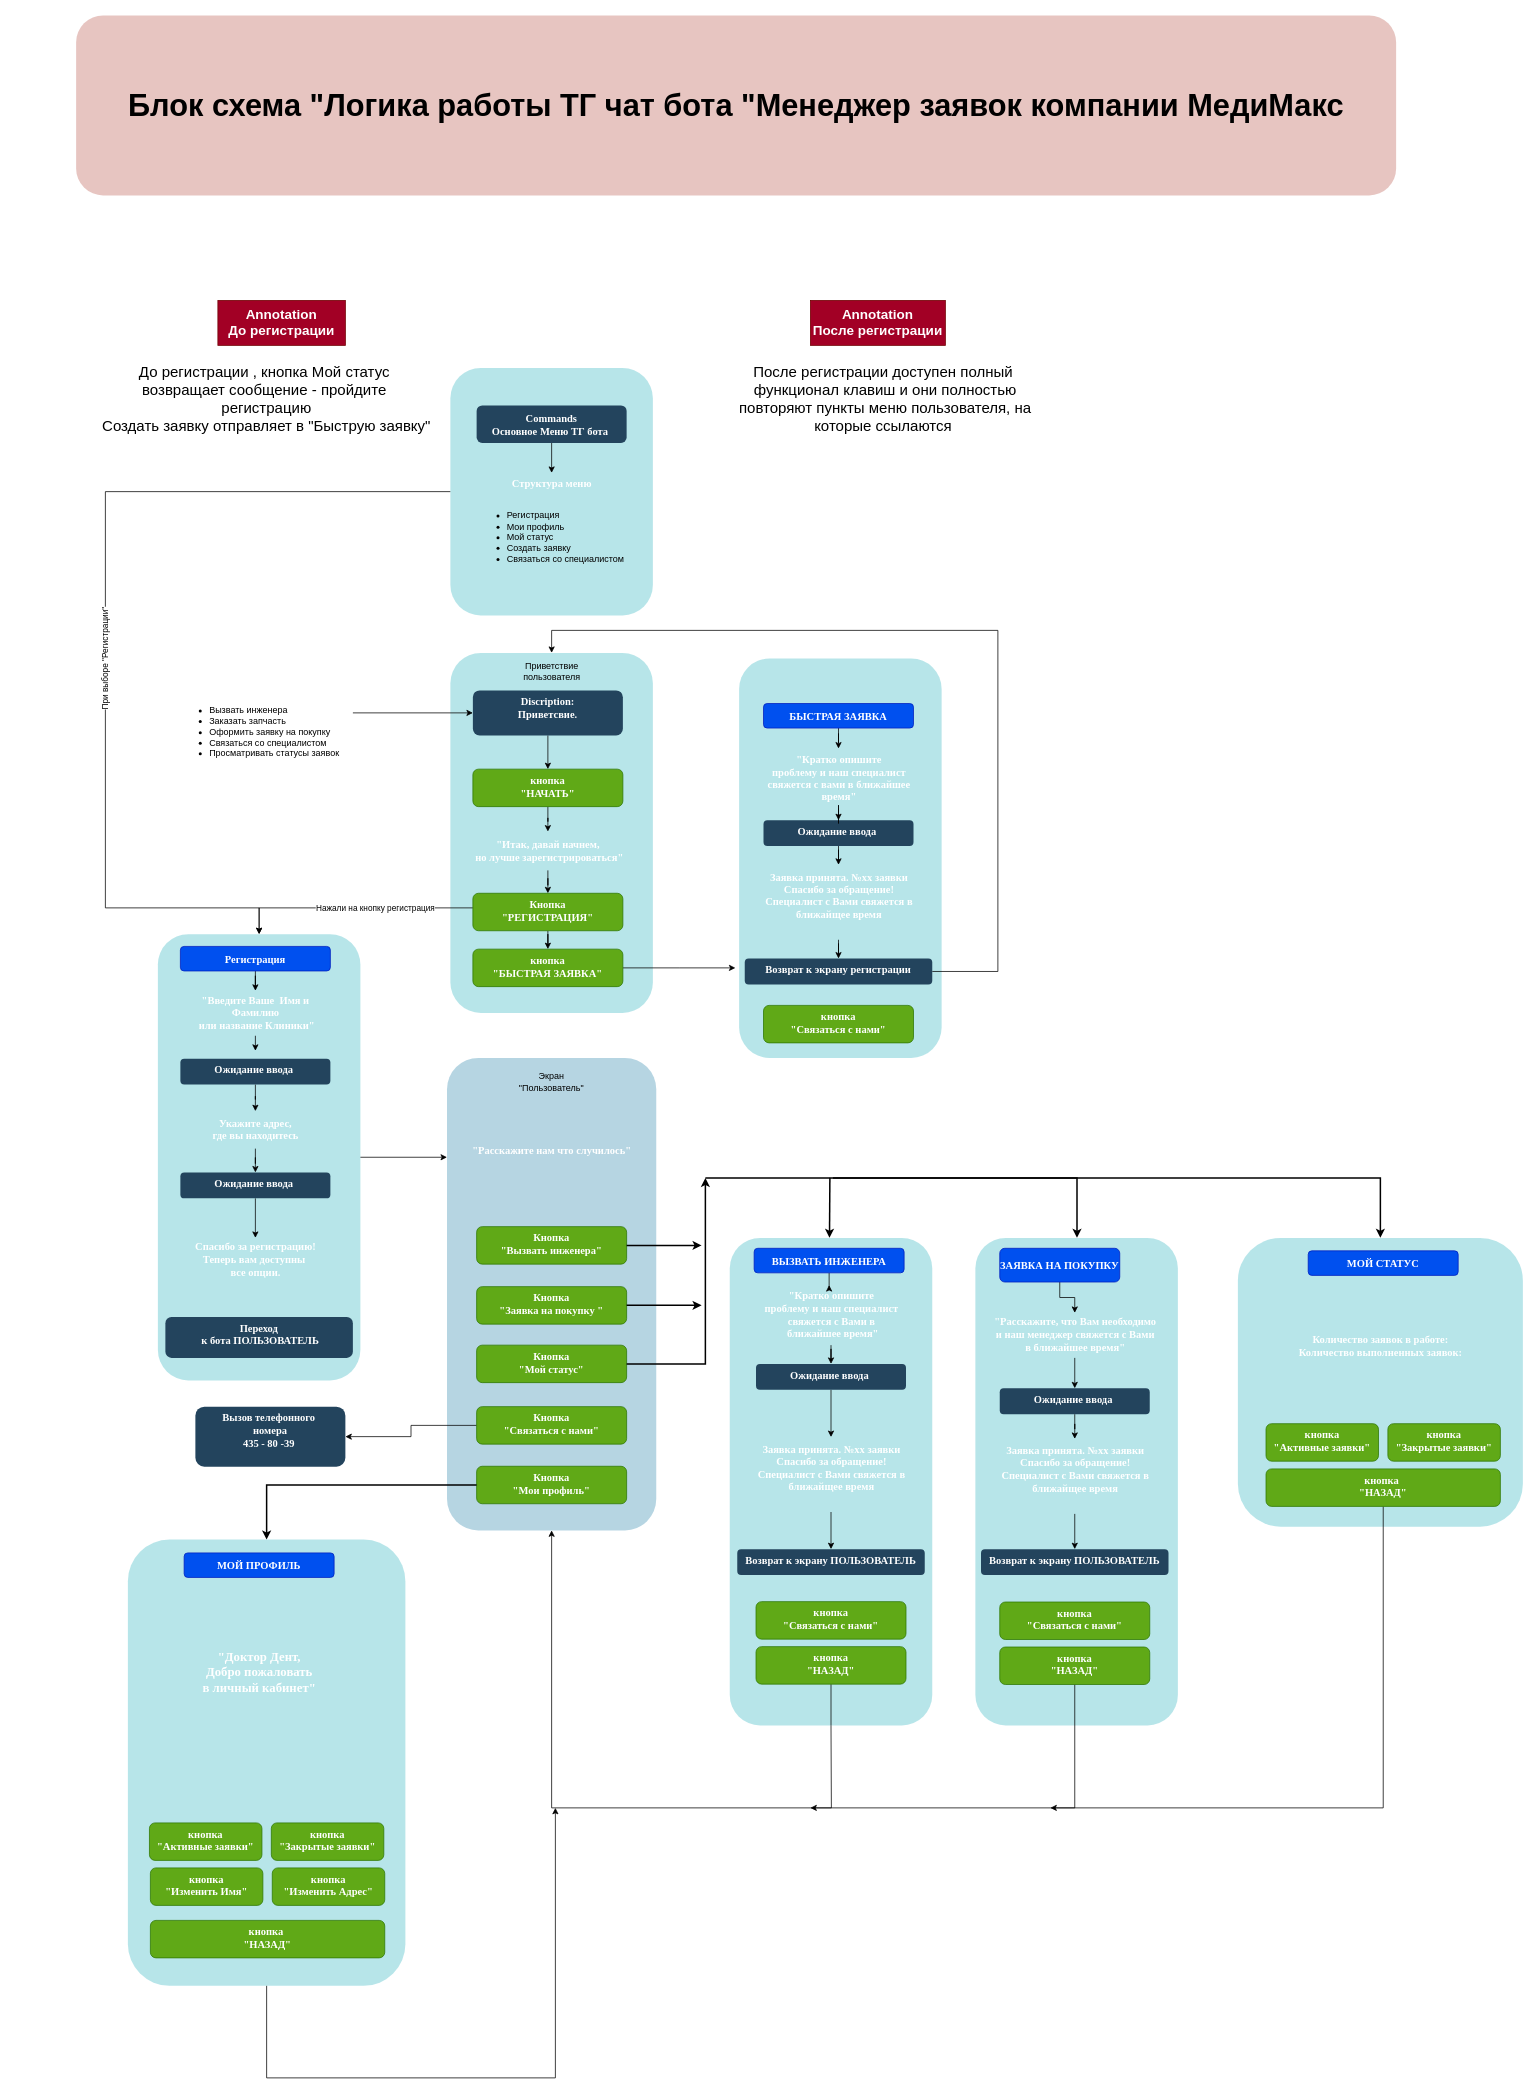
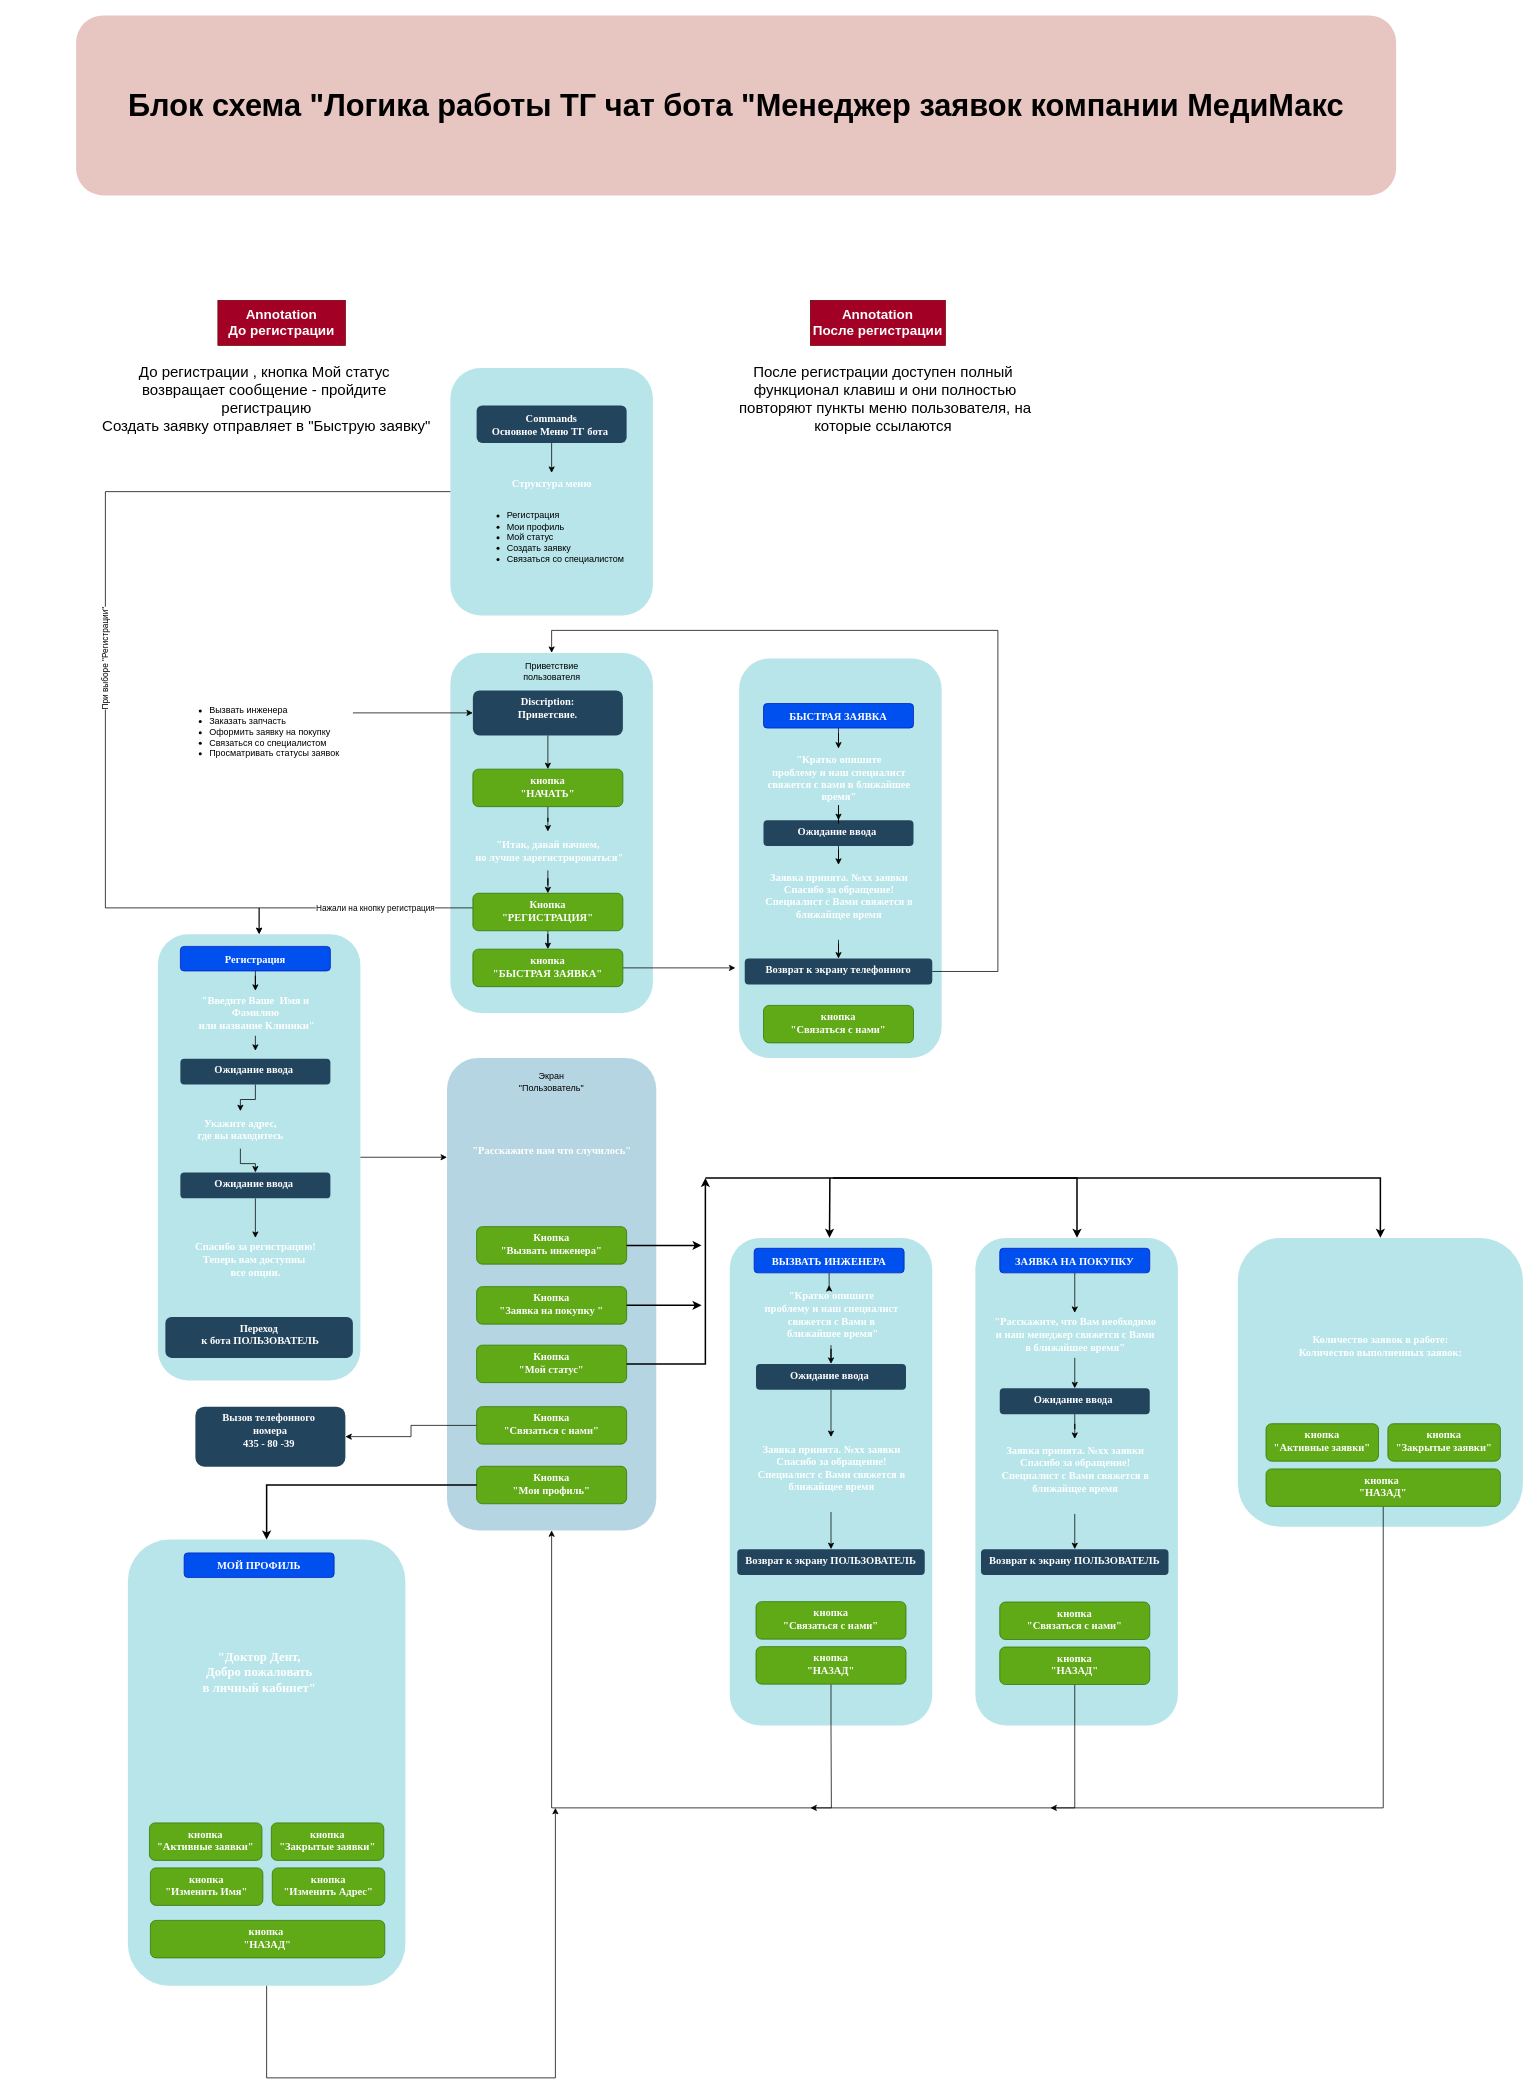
node "Возврат к экрану регистрации": label "Возврат к экрану регистрации" -> "Возврат к экрану телефонного"
node "Укажите адрес, где вы находитесь": moved (255, 1130) -> (240, 1130)
node "МОЙ СТАТУС": removed
node "ЗАЯВКА НА ПОКУПКУ": size 120x34 -> 150x25
